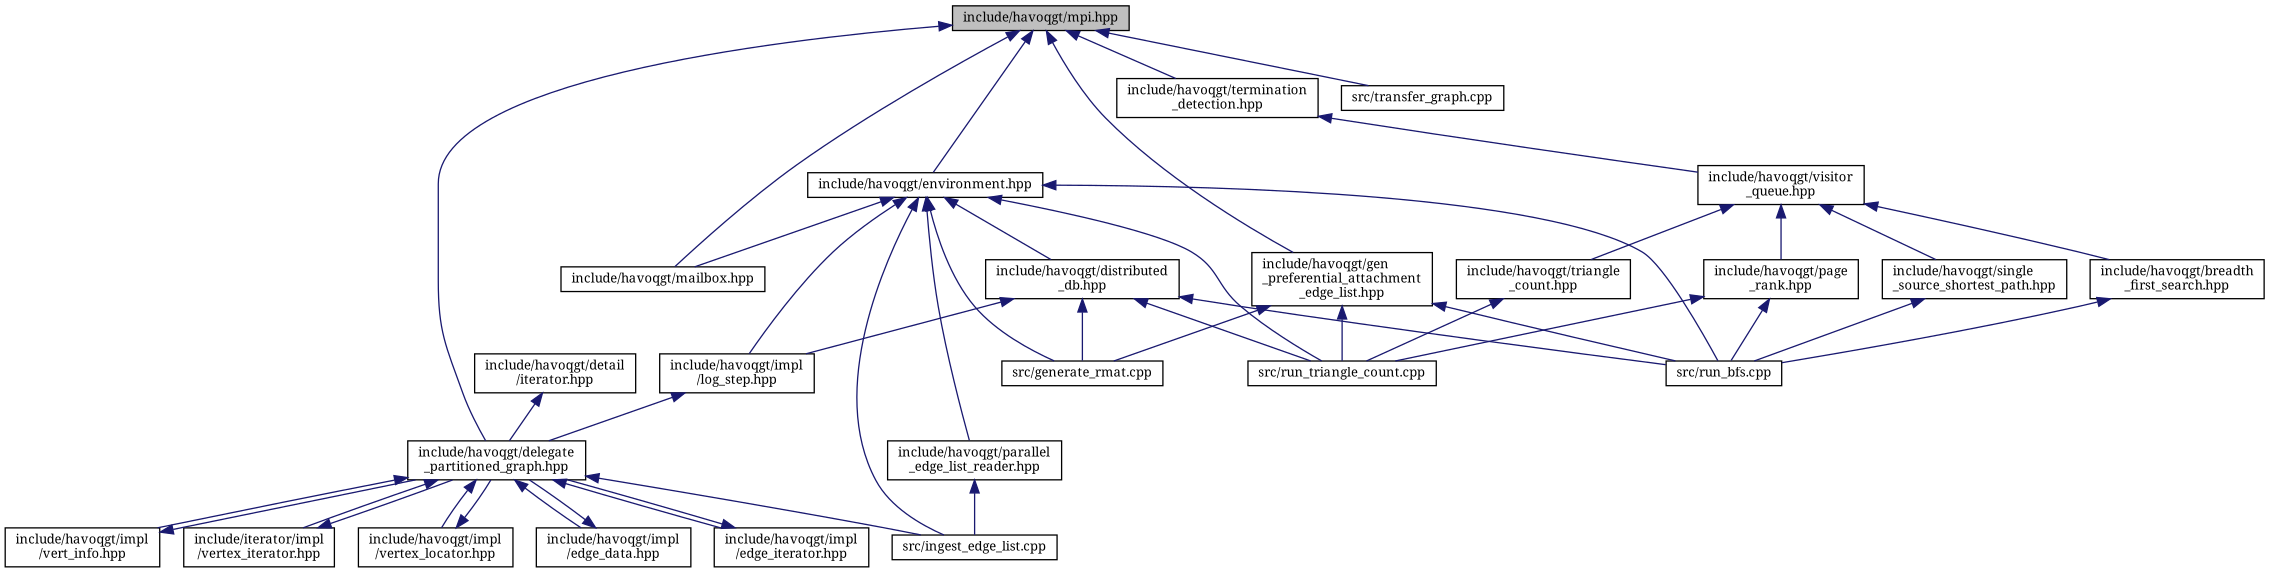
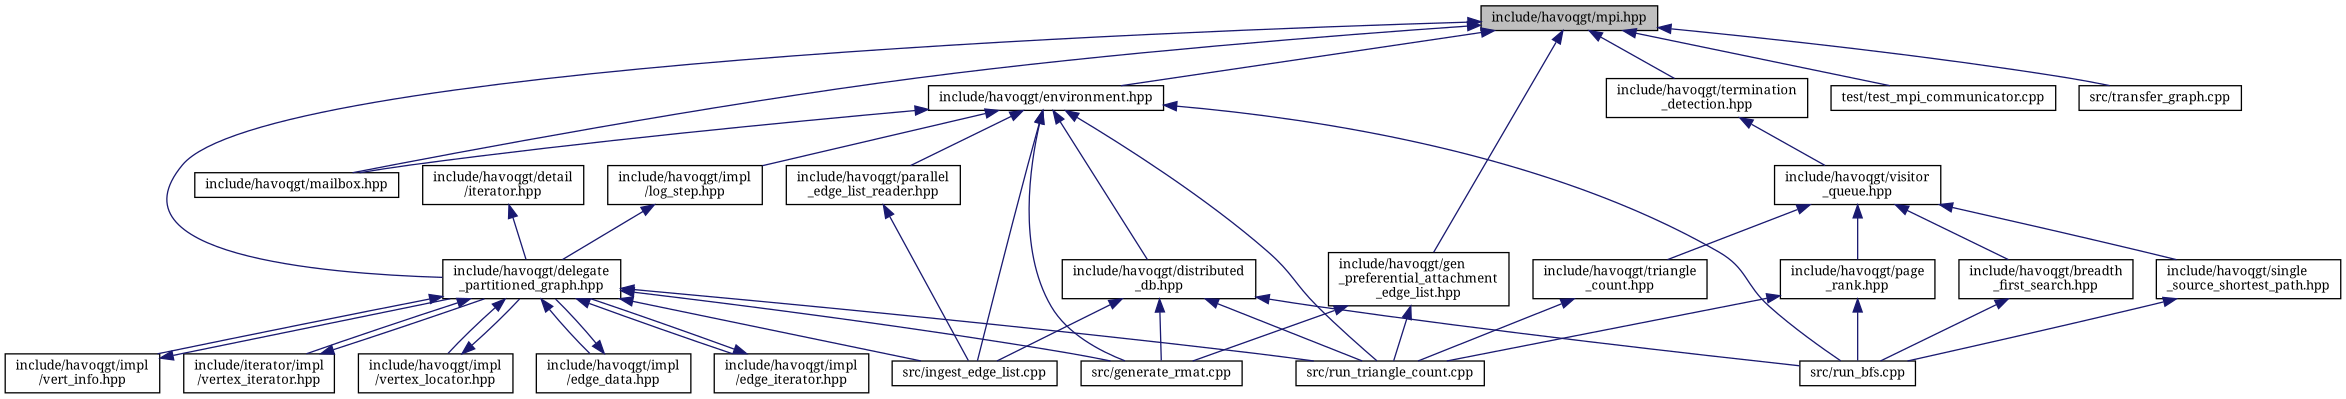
node "test/test_mpi_communicator.cpp": added
edge "src/run_triangle_count.cpp" -> "include/havoqgt/delegate _partitioned_graph.hpp": added
edge "src/generate_rmat.cpp" -> "include/havoqgt/delegate _partitioned_graph.hpp": added
edge "include/havoqgt/impl /log_step.hpp" -> "include/havoqgt/distributed _db.hpp": now "src/ingest_edge_list.cpp" -> "include/havoqgt/distributed _db.hpp"
edge "src/run_bfs.cpp" -> "include/havoqgt/gen _preferential_attachment _edge_list.hpp": removed
